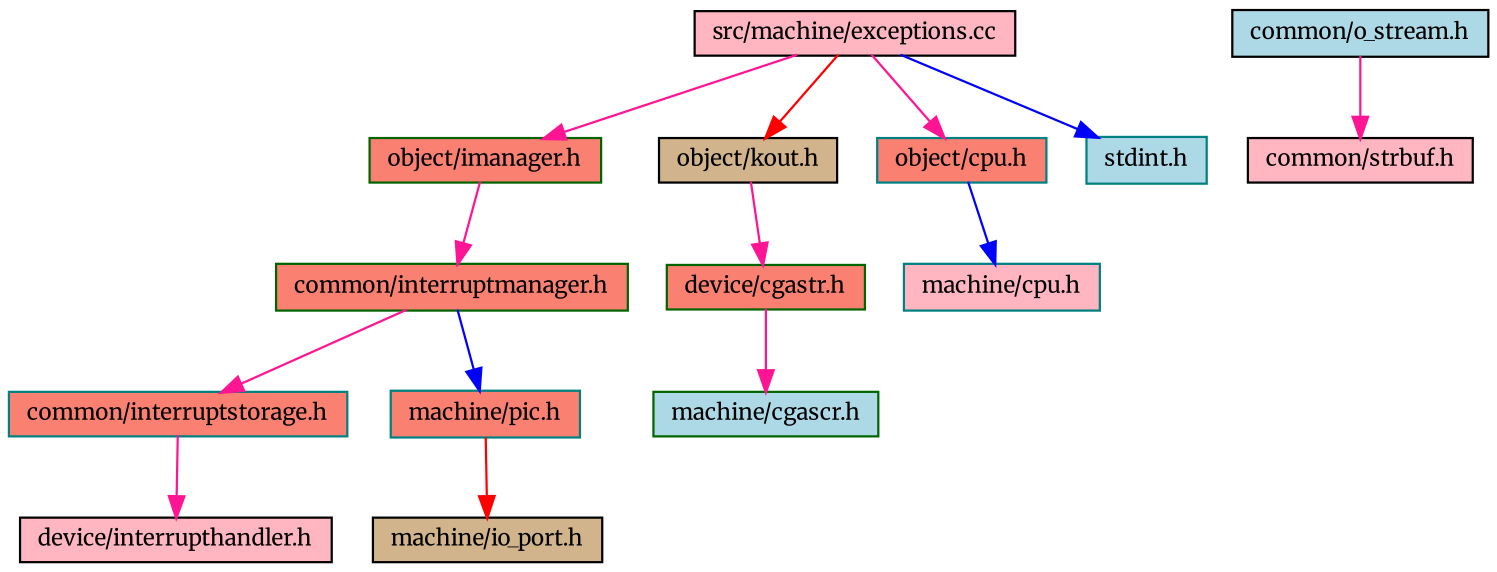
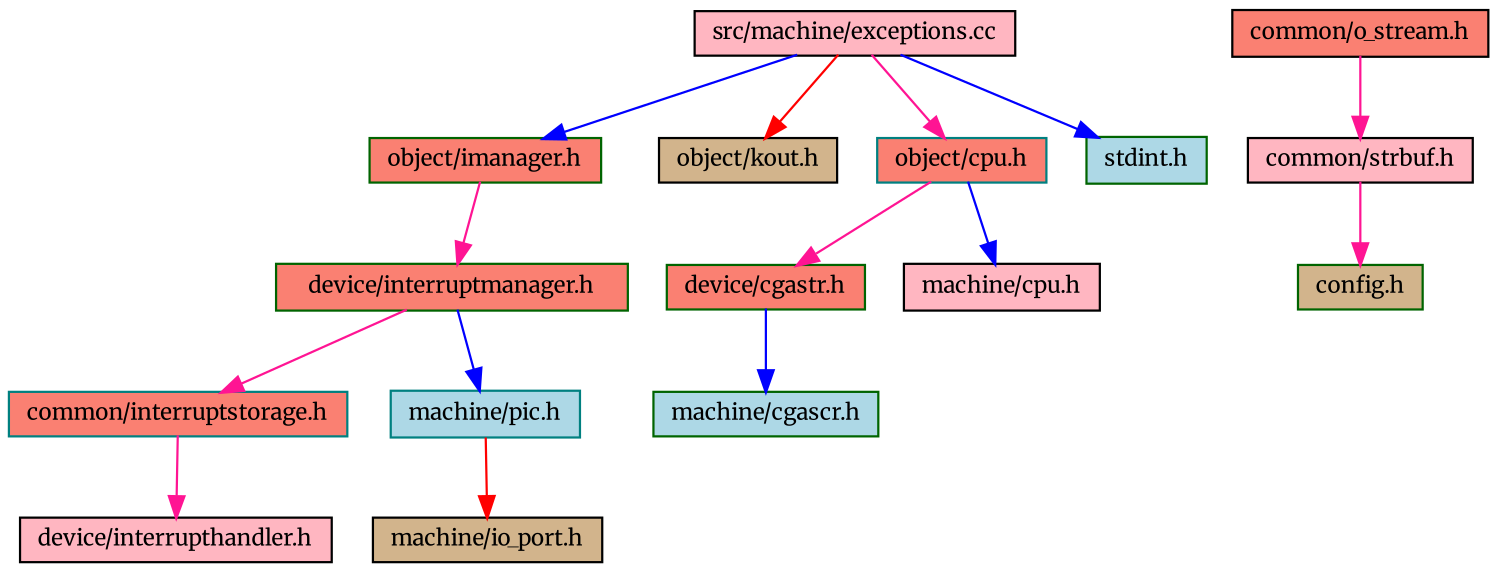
node "common/o_stream.h": fillcolor lightblue -> salmon
edge "src/machine/exceptions.cc" -> "object/imanager.h": color deeppink -> blue
node "stdint.h": color teal -> darkgreen
edge "object/kout.h" -> "device/cgastr.h": now "object/cpu.h" -> "device/cgastr.h"
node "common/interruptmanager.h": label "common/interruptmanager.h" -> "device/interruptmanager.h"
node "machine/cpu.h": color teal -> black
node "config.h": added
edge "device/cgastr.h" -> "machine/cgascr.h": color deeppink -> blue
node "machine/pic.h": fillcolor salmon -> lightblue
